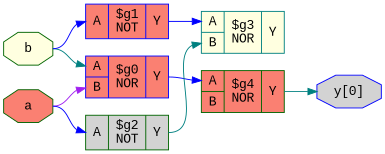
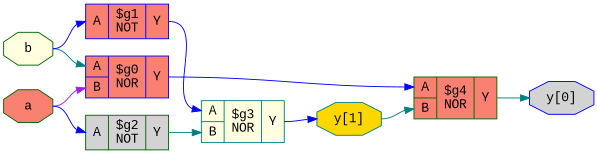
node "y[1]": added
